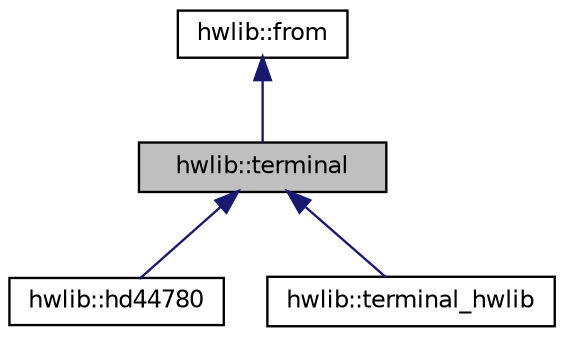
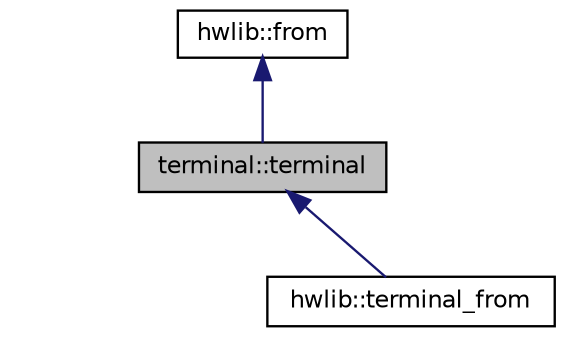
node "hwlib::terminal": label "hwlib::terminal" -> "terminal::terminal"
node "hwlib::hd44780": removed
node "hwlib::terminal_hwlib": label "hwlib::terminal_hwlib" -> "hwlib::terminal_from"
